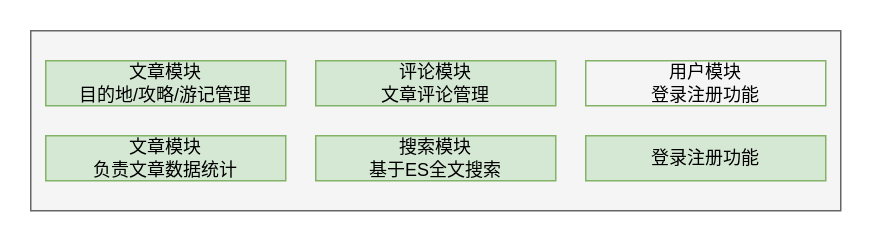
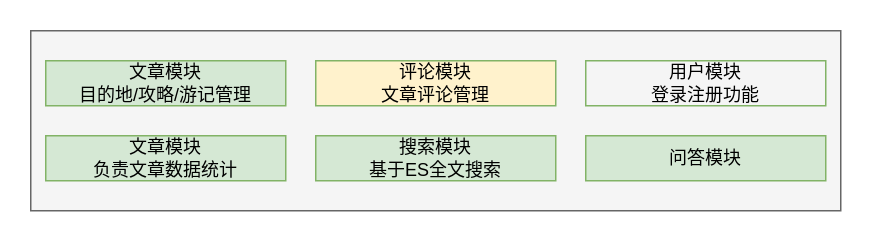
node "评论模块 文章评论管理": fillcolor #d5e8d4 -> #fff2cc
node "登录注册功能": label "登录注册功能" -> "问答模块"
